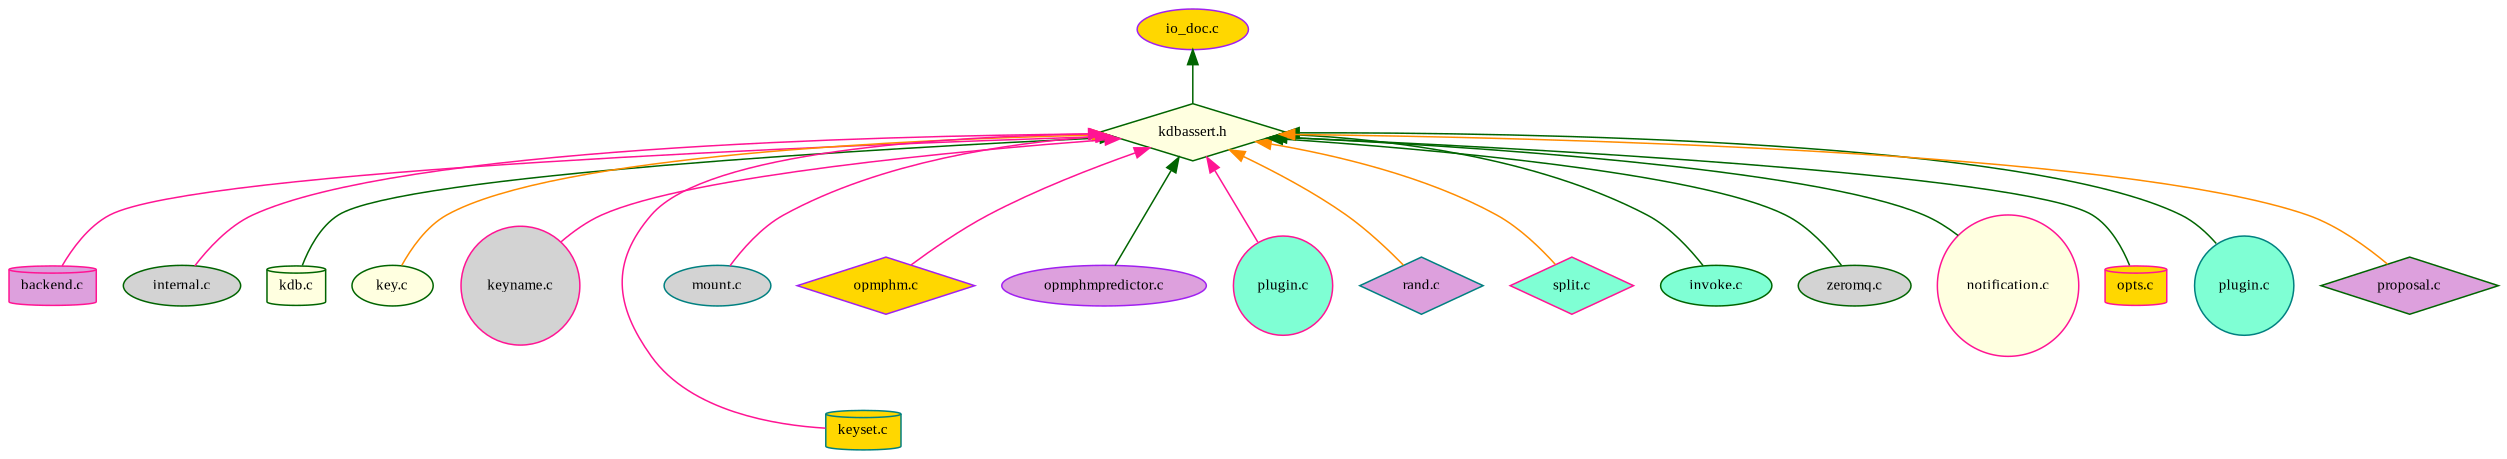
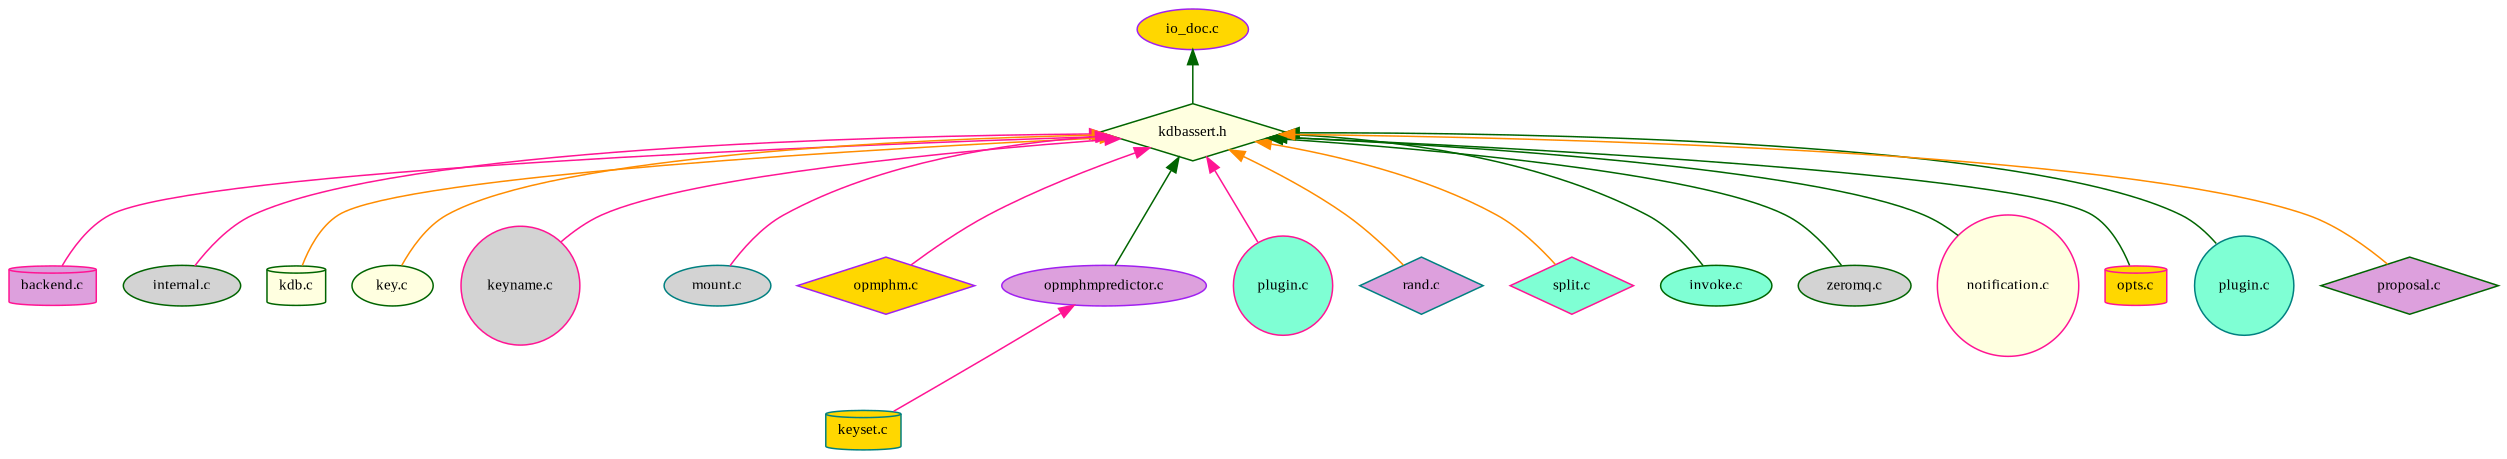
edge "kdb.c" -> "kdbassert.h": color darkgreen -> darkorange
edge "keyset.c" -> "kdbassert.h": now "keyset.c" -> "opmphmpredictor.c"
